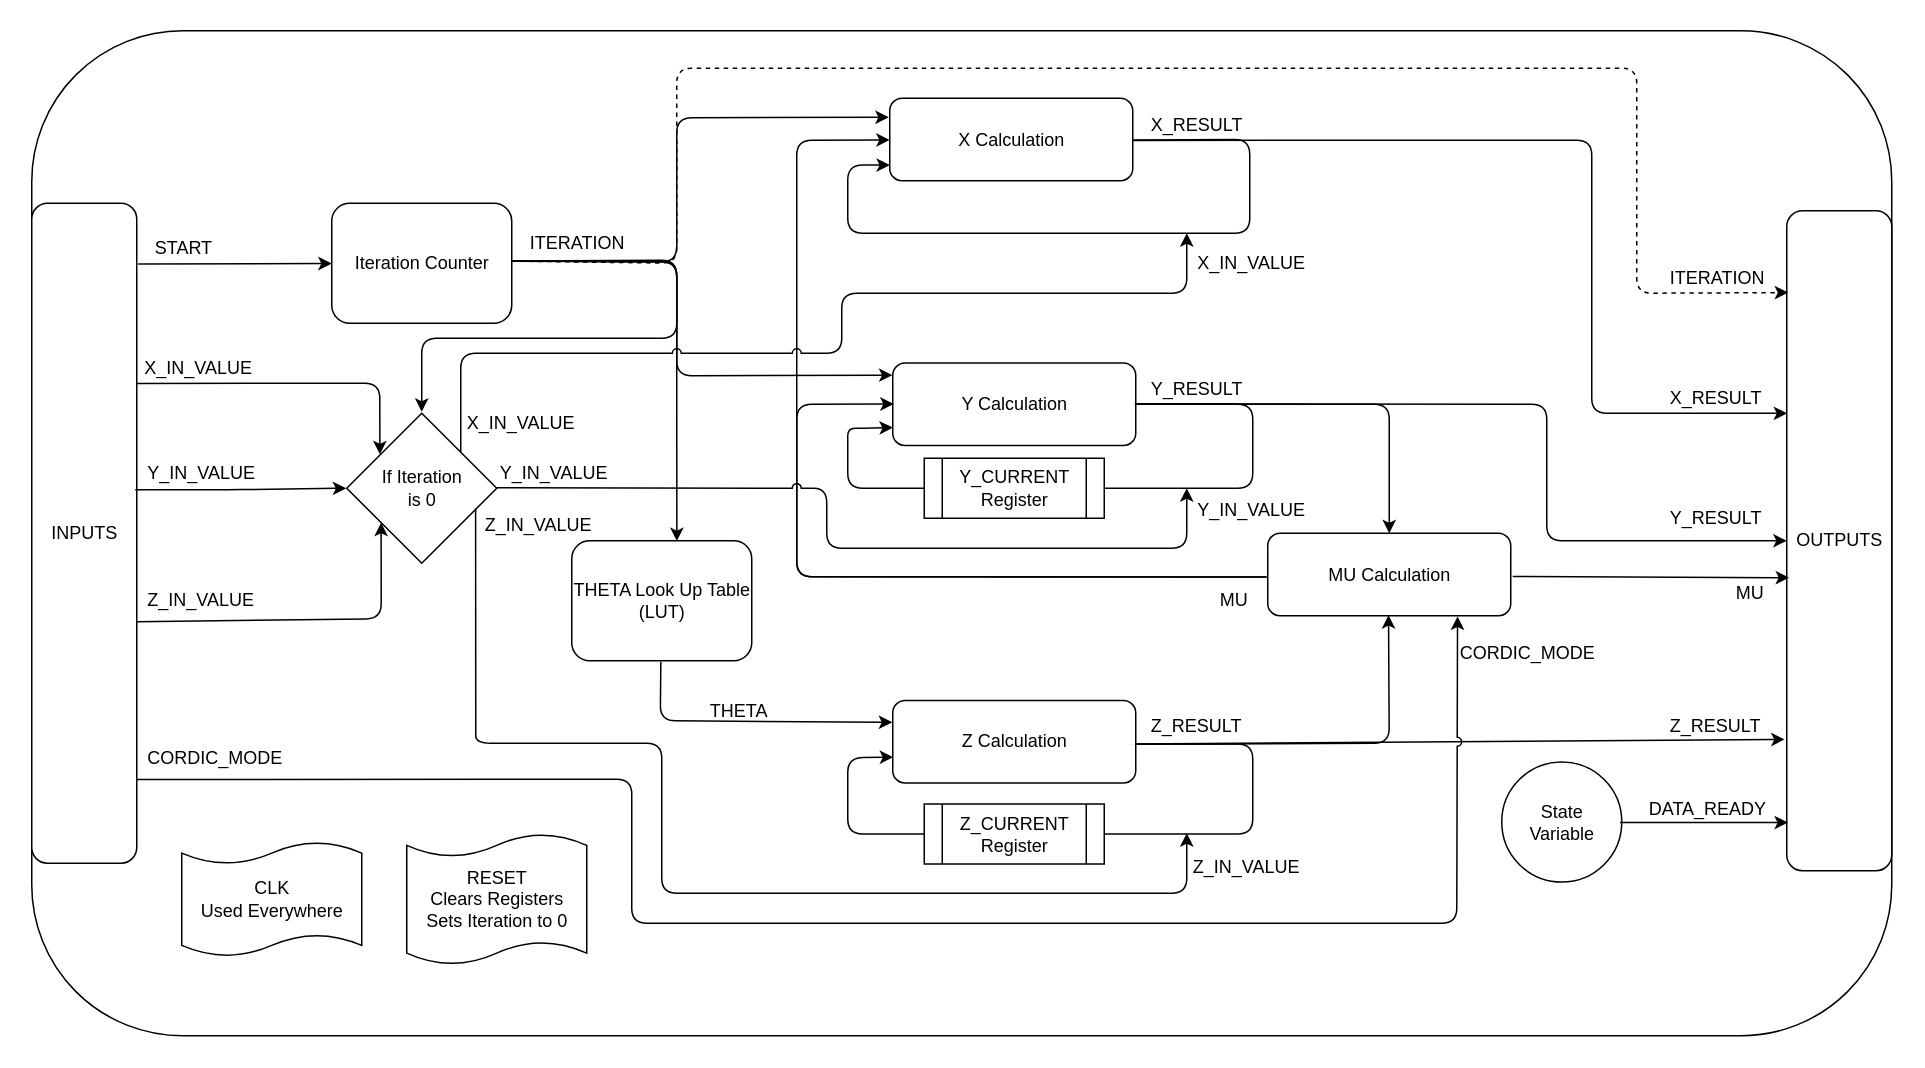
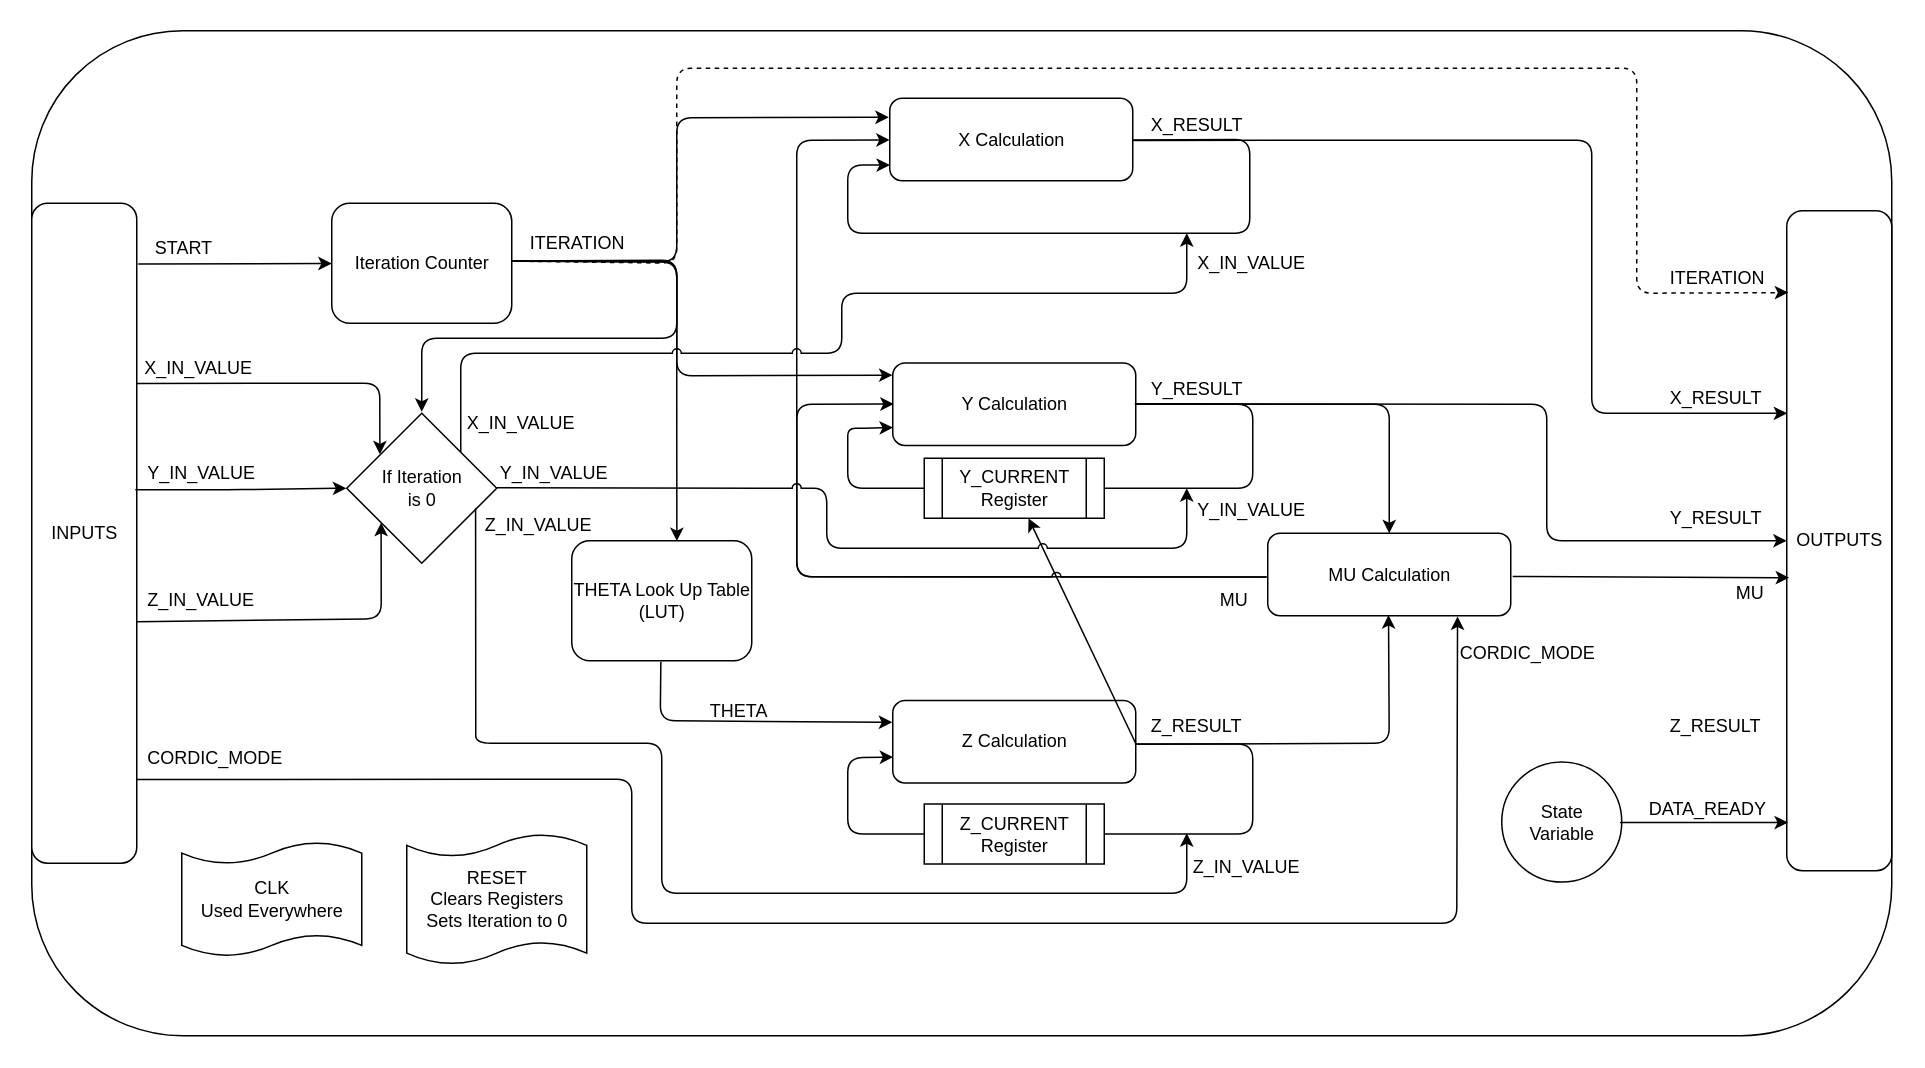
edge "Z Calculation" -> "OUTPUTS": now "Z Calculation" -> "Y_CURRENT Register"
